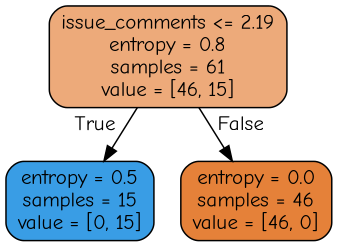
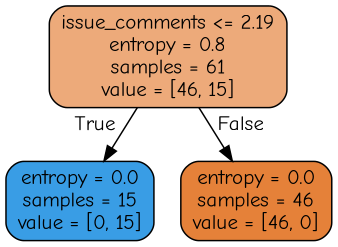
node "entropy = 0.5 samples = 15 value = [0, 15]": label "entropy = 0.5 samples = 15 value = [0, 15]" -> "entropy = 0.0 samples = 15 value = [0, 15]"
